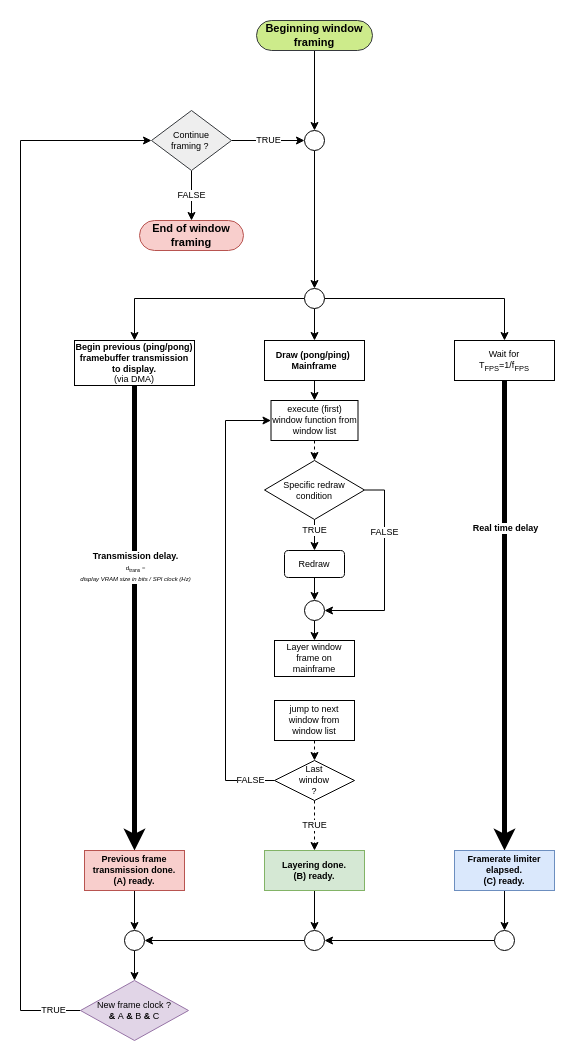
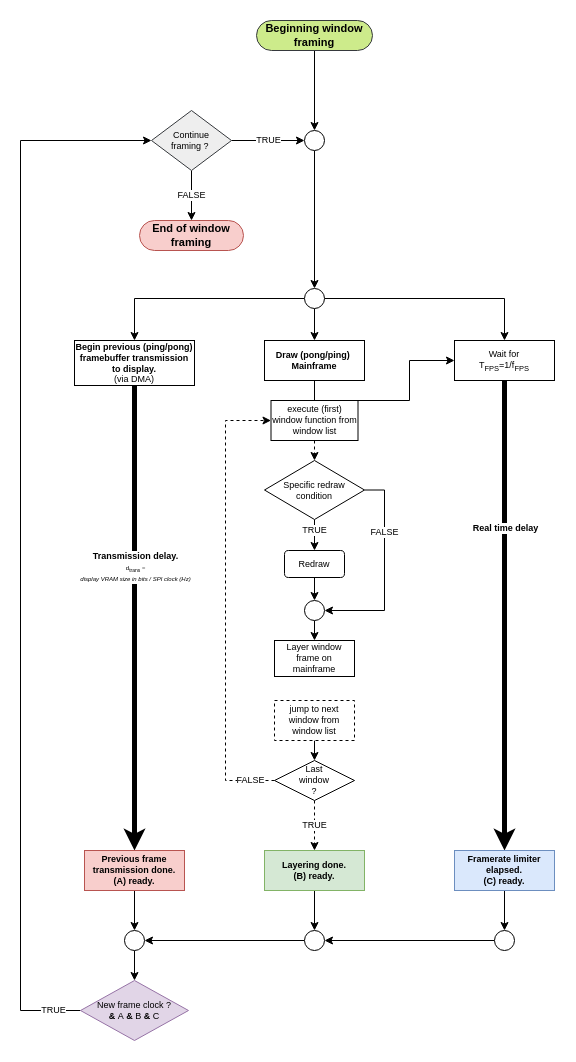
edge "Draw (pong/ping) Mainframe" -> "execute (first) window function from window list": now "Draw (pong/ping) Mainframe" -> "Wait for TFPS=1/fFPS"
edge "Last window?" -> "execute (first) window function from window list": style solid -> dashed
node "jump to next window from window list": style solid -> dashed
edge "jump to next window from window list" -> "Last window?": style dashed -> solid
